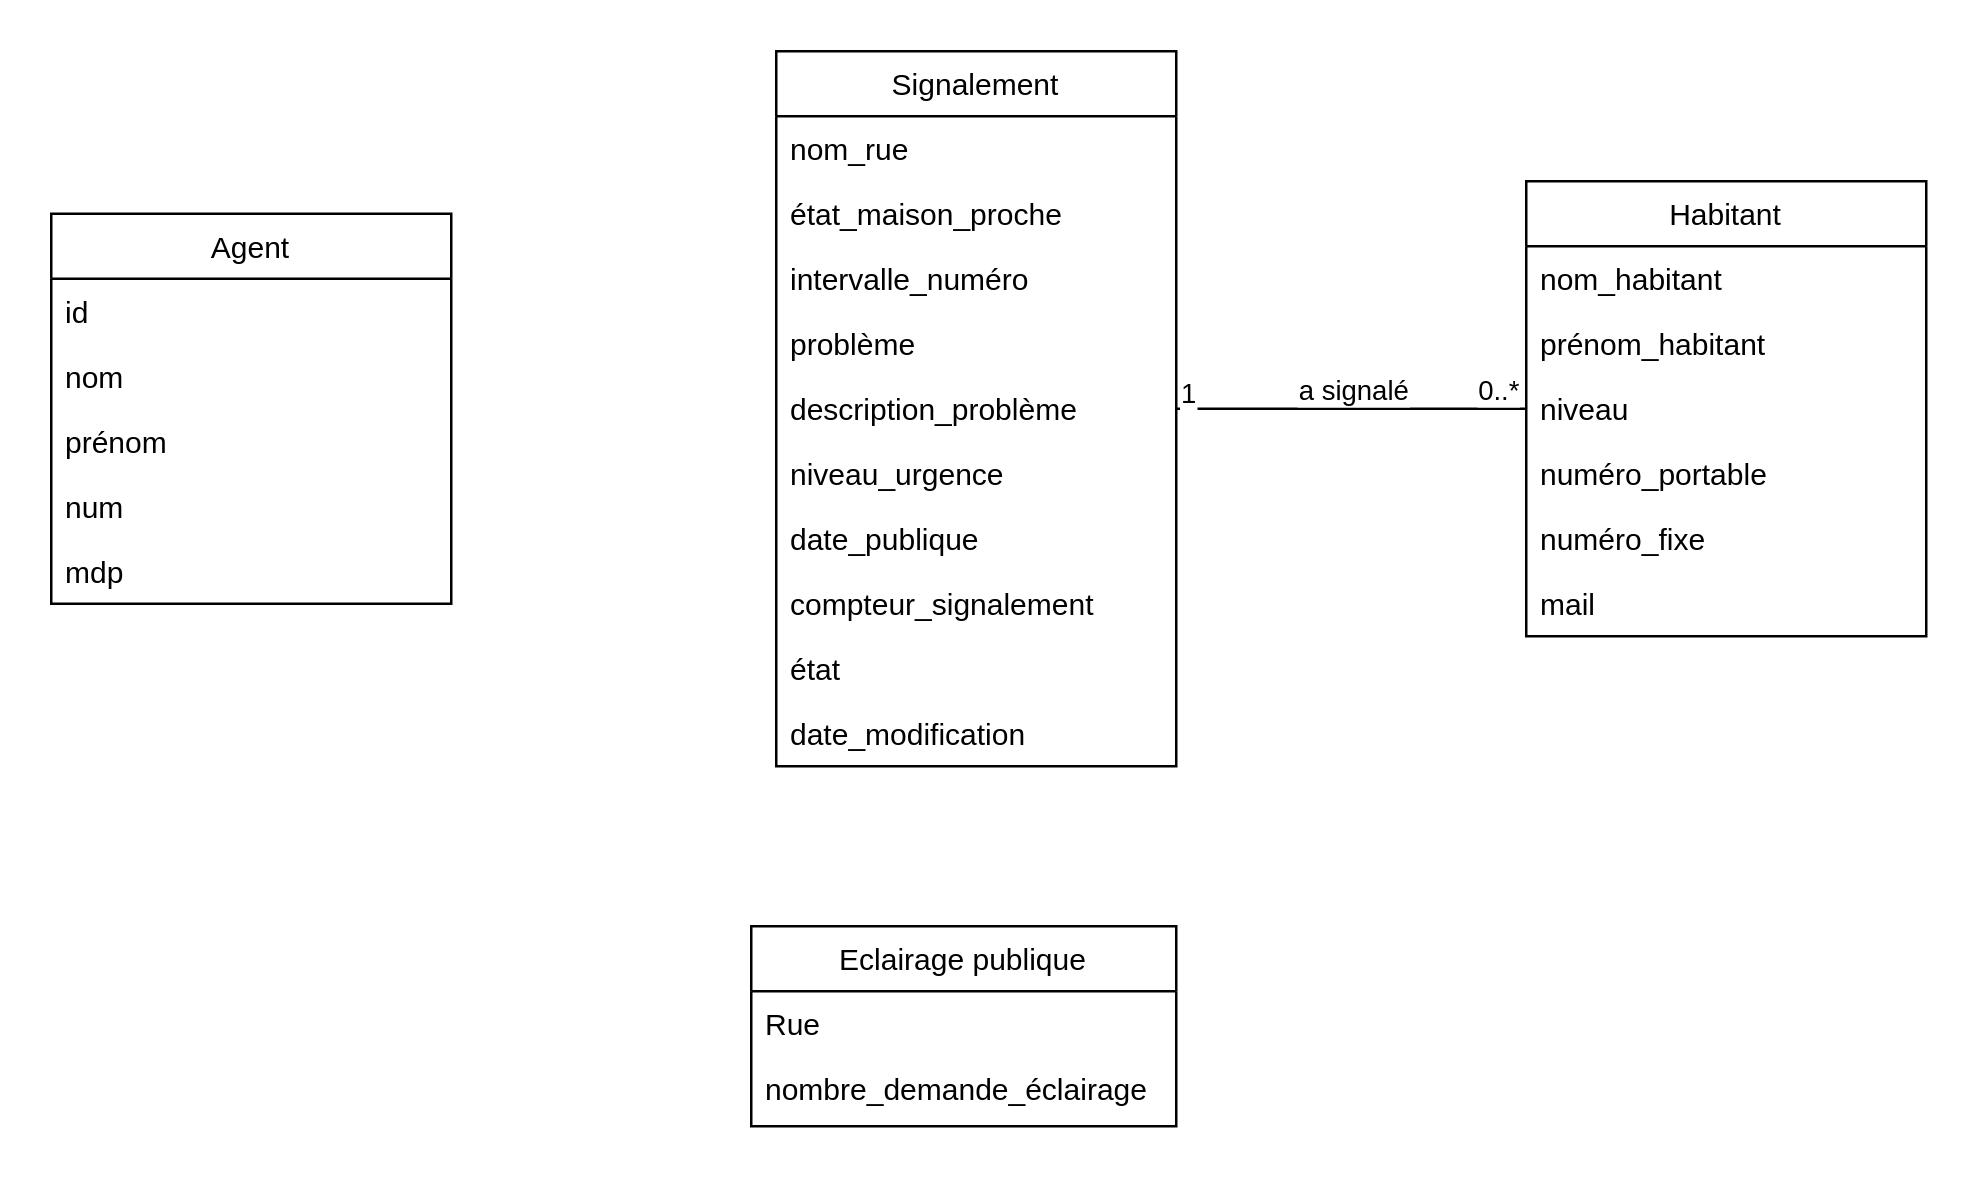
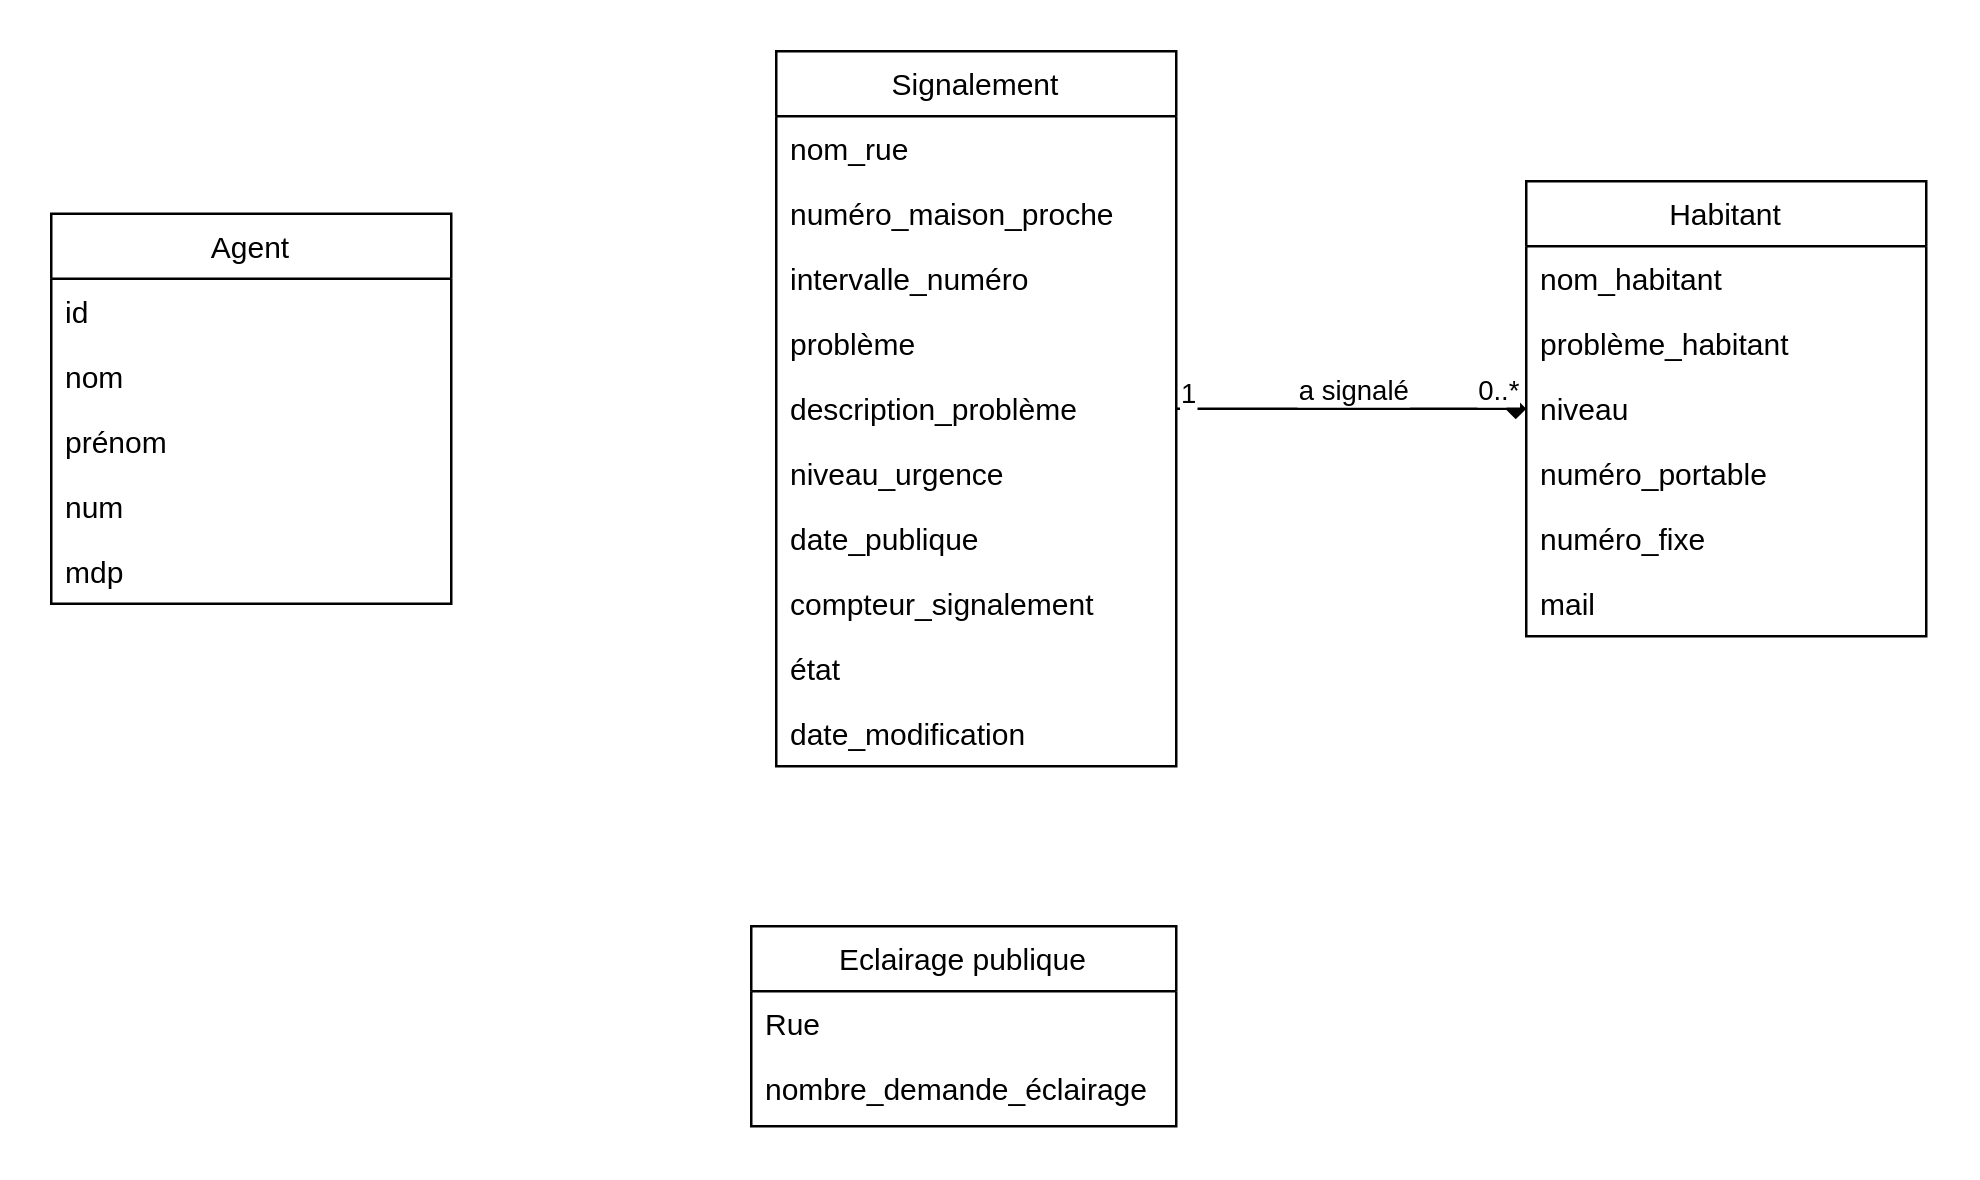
node "état_maison_proche": label "état_maison_proche" -> "numéro_maison_proche"
node "prénom_habitant": label "prénom_habitant" -> "problème_habitant"
edge "Signalement" -- "Habitant": arrowhead none -> diamond
